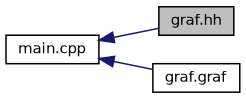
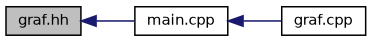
edge "graf.hh" -> "main.cpp": reversed
node "graf.graf": label "graf.graf" -> "graf.cpp"
